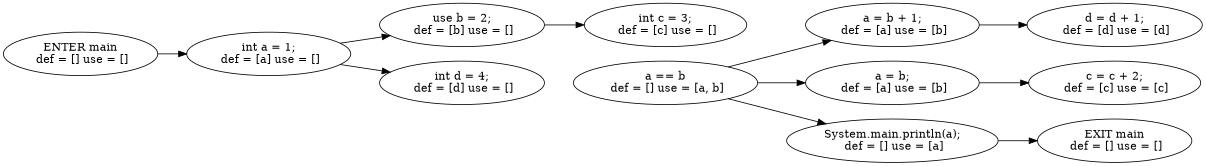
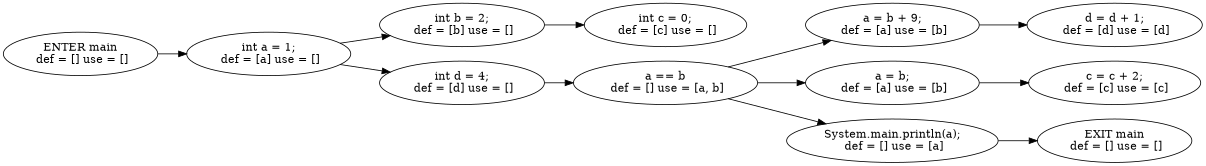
node "use b = 2; def = [b] use = []": label "use b = 2; def = [b] use = []" -> "int b = 2; def = [b] use = []"
node "int c = 3; def = [c] use = []": label "int c = 3; def = [c] use = []" -> "int c = 0; def = [c] use = []"
node "a = b + 1; def = [a] use = [b]": label "a = b + 1; def = [a] use = [b]" -> "a = b + 9; def = [a] use = [b]"
edge "int d = 4; def = [d] use = []" -> "a == b def = [] use = [a, b]": added
